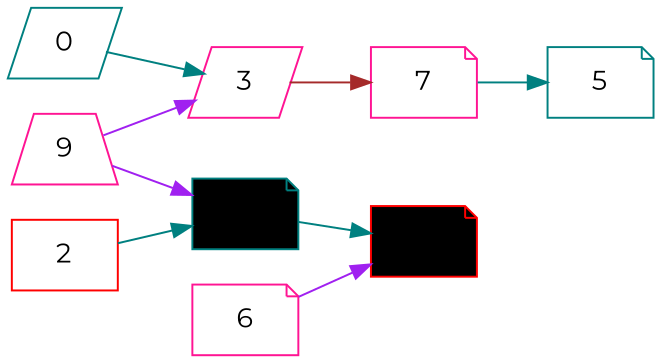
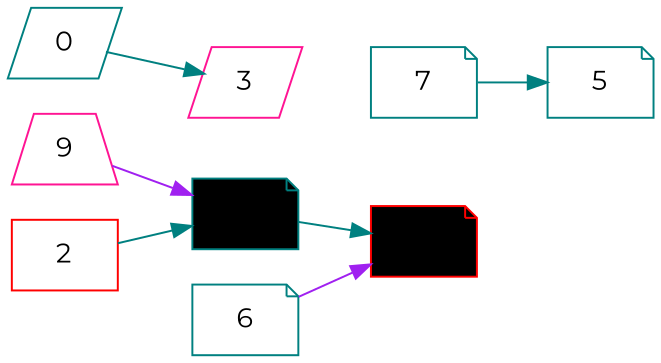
edge "3" -> "7": removed
node "7": color deeppink -> teal
edge "9" -> "3": removed
node "6": color deeppink -> teal
